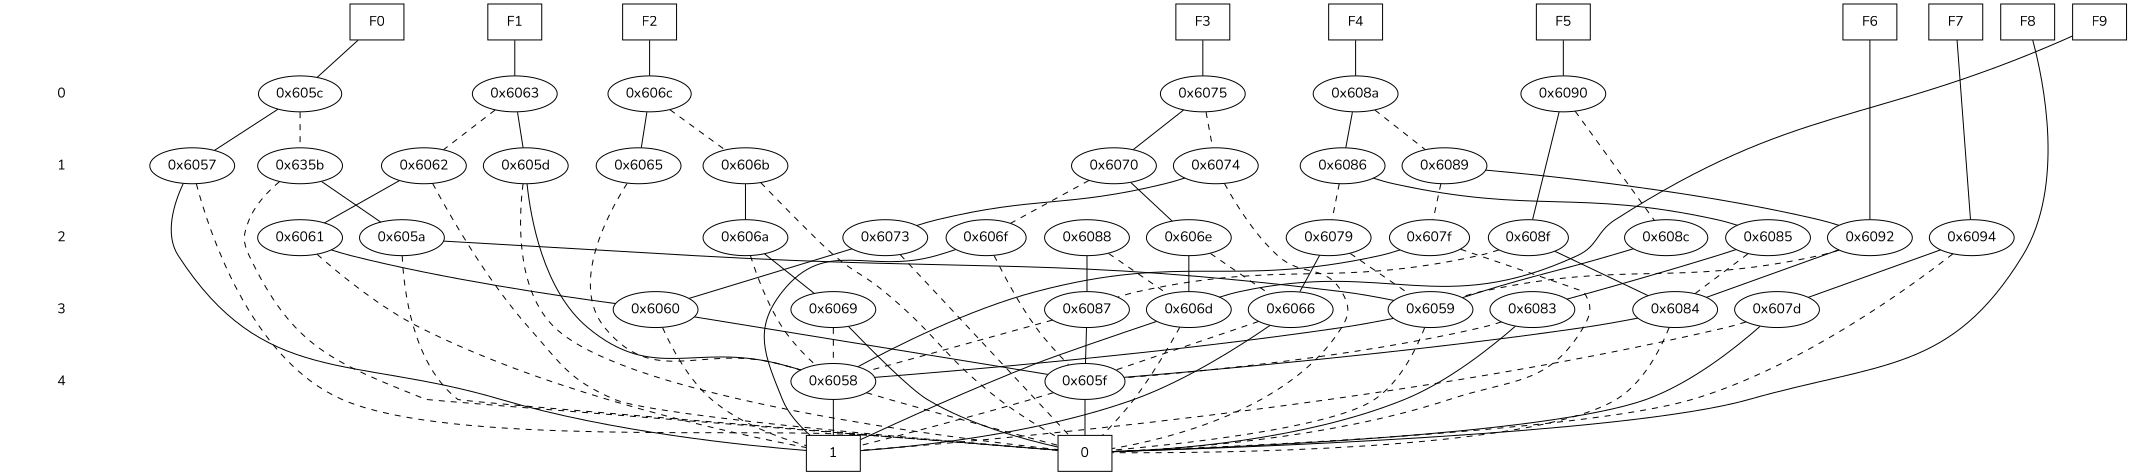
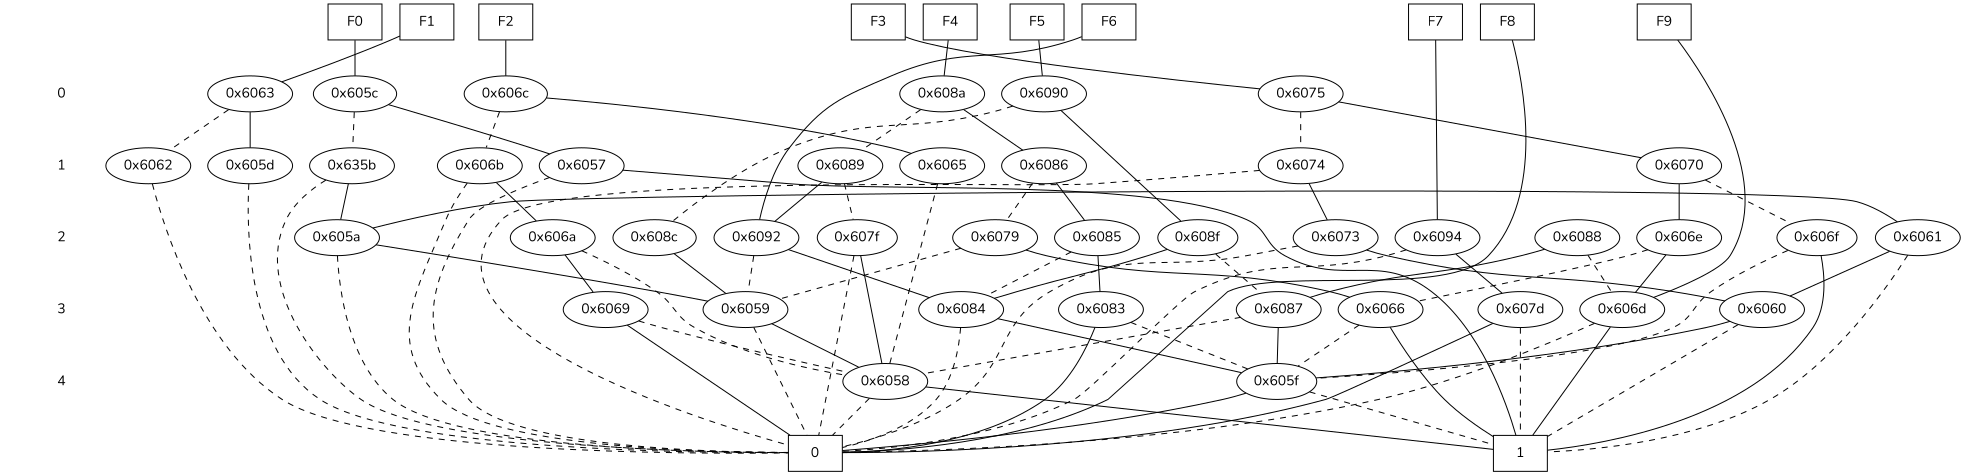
edge "0x6062" -- "0x6061": now "0x605a" -- "0x6061"
edge "0x605d" -- "0x6058": removed
